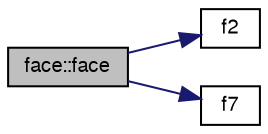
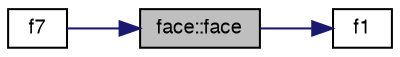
node "f2": label "f2" -> "f1"
edge "face::face" -> "f7": reversed
